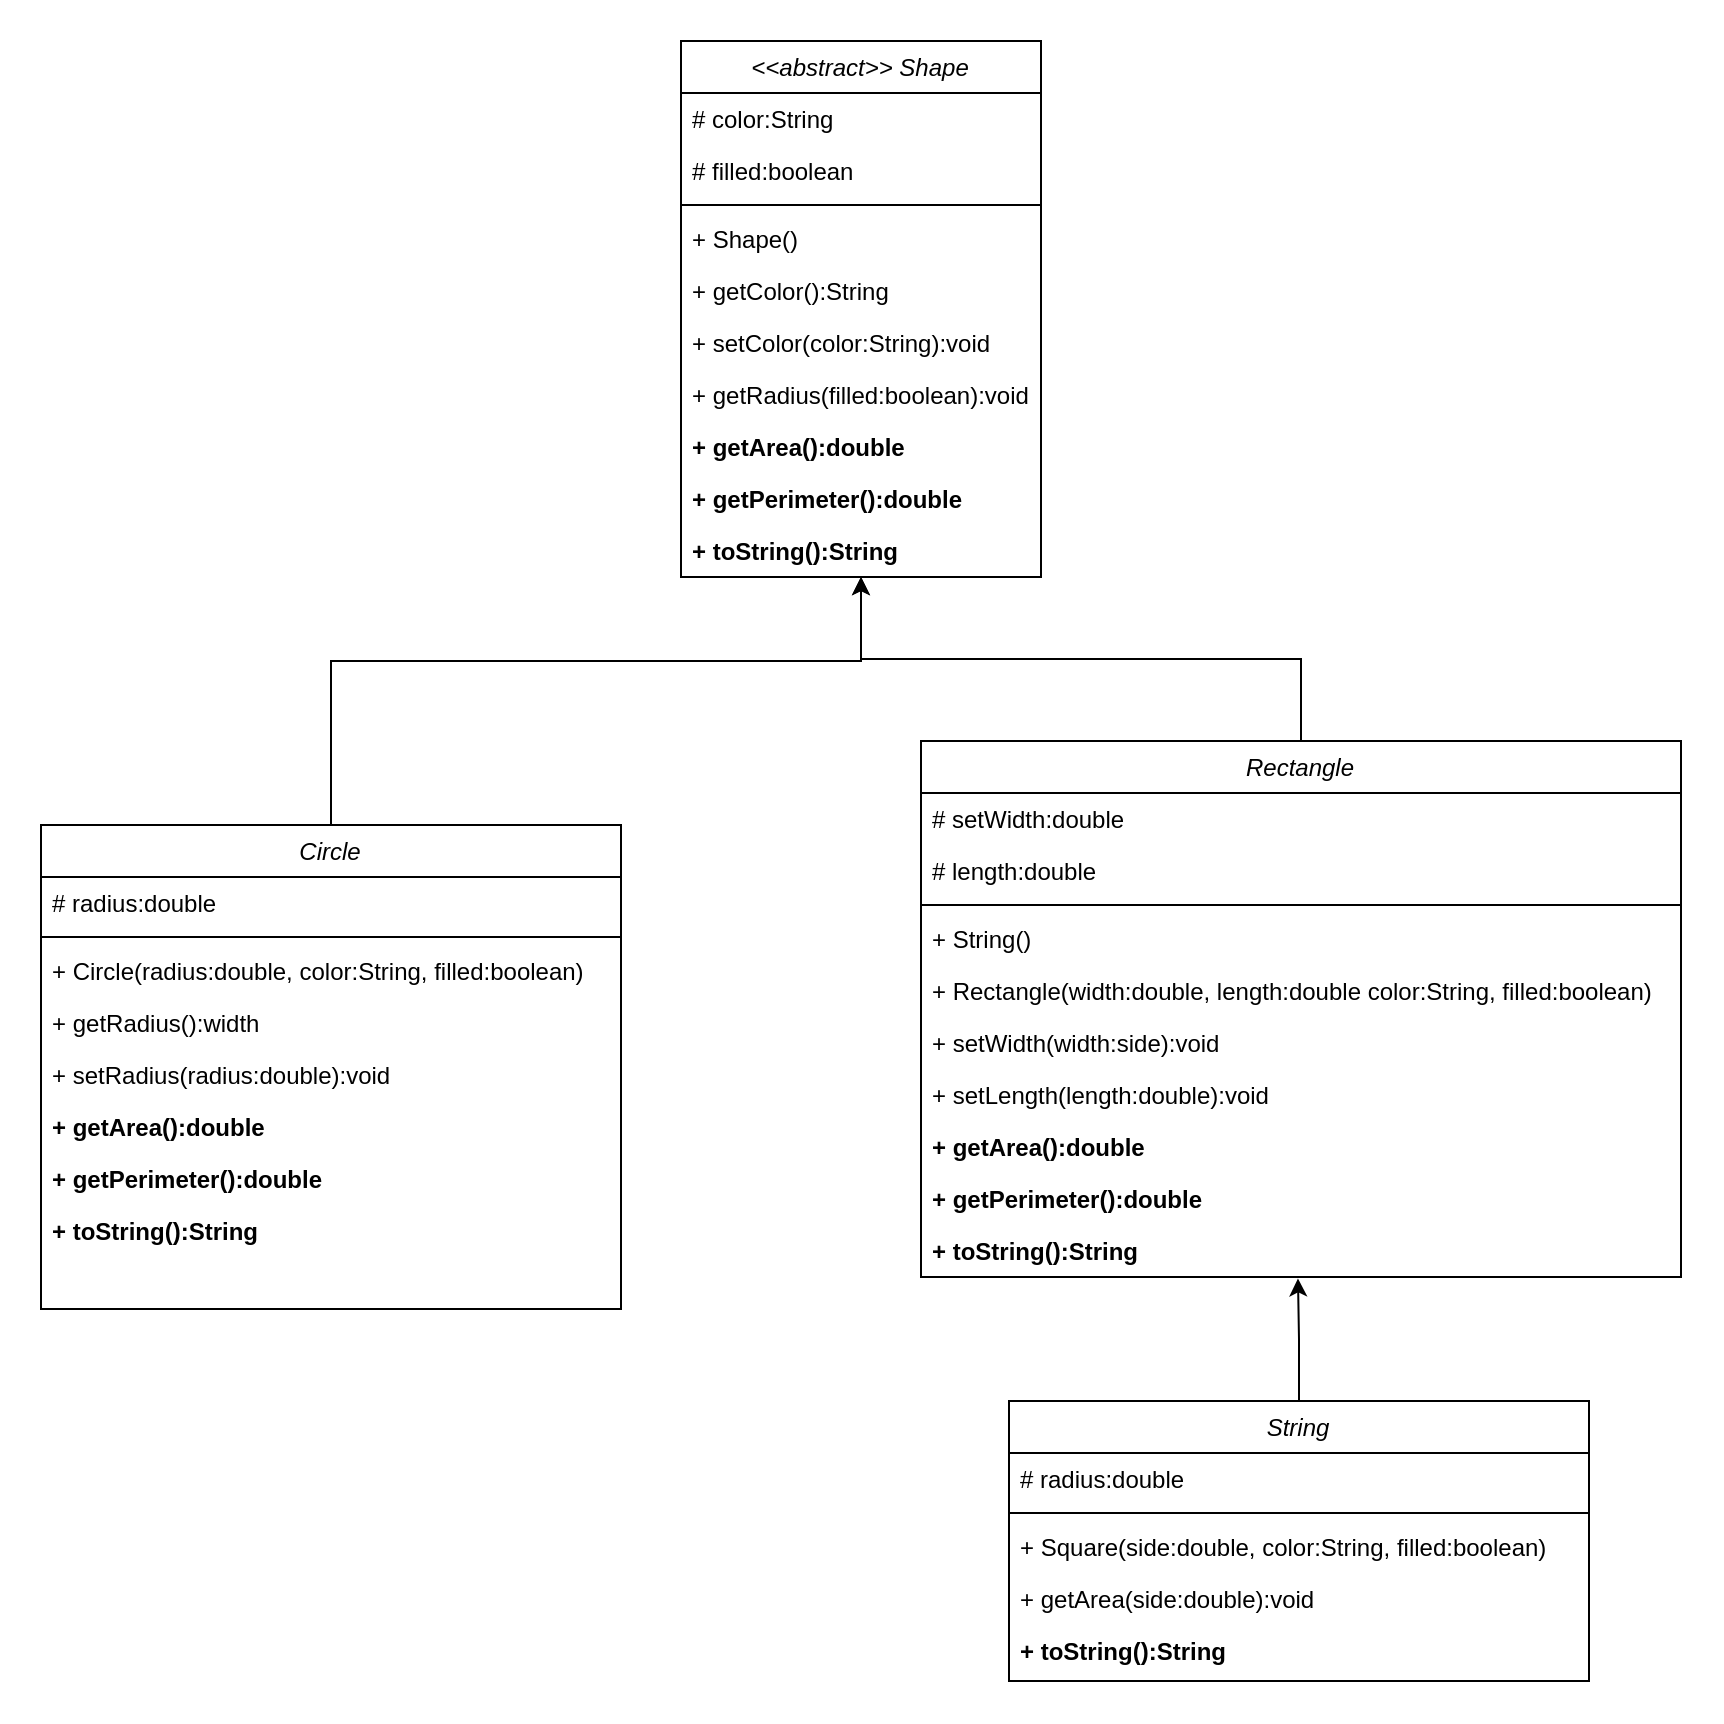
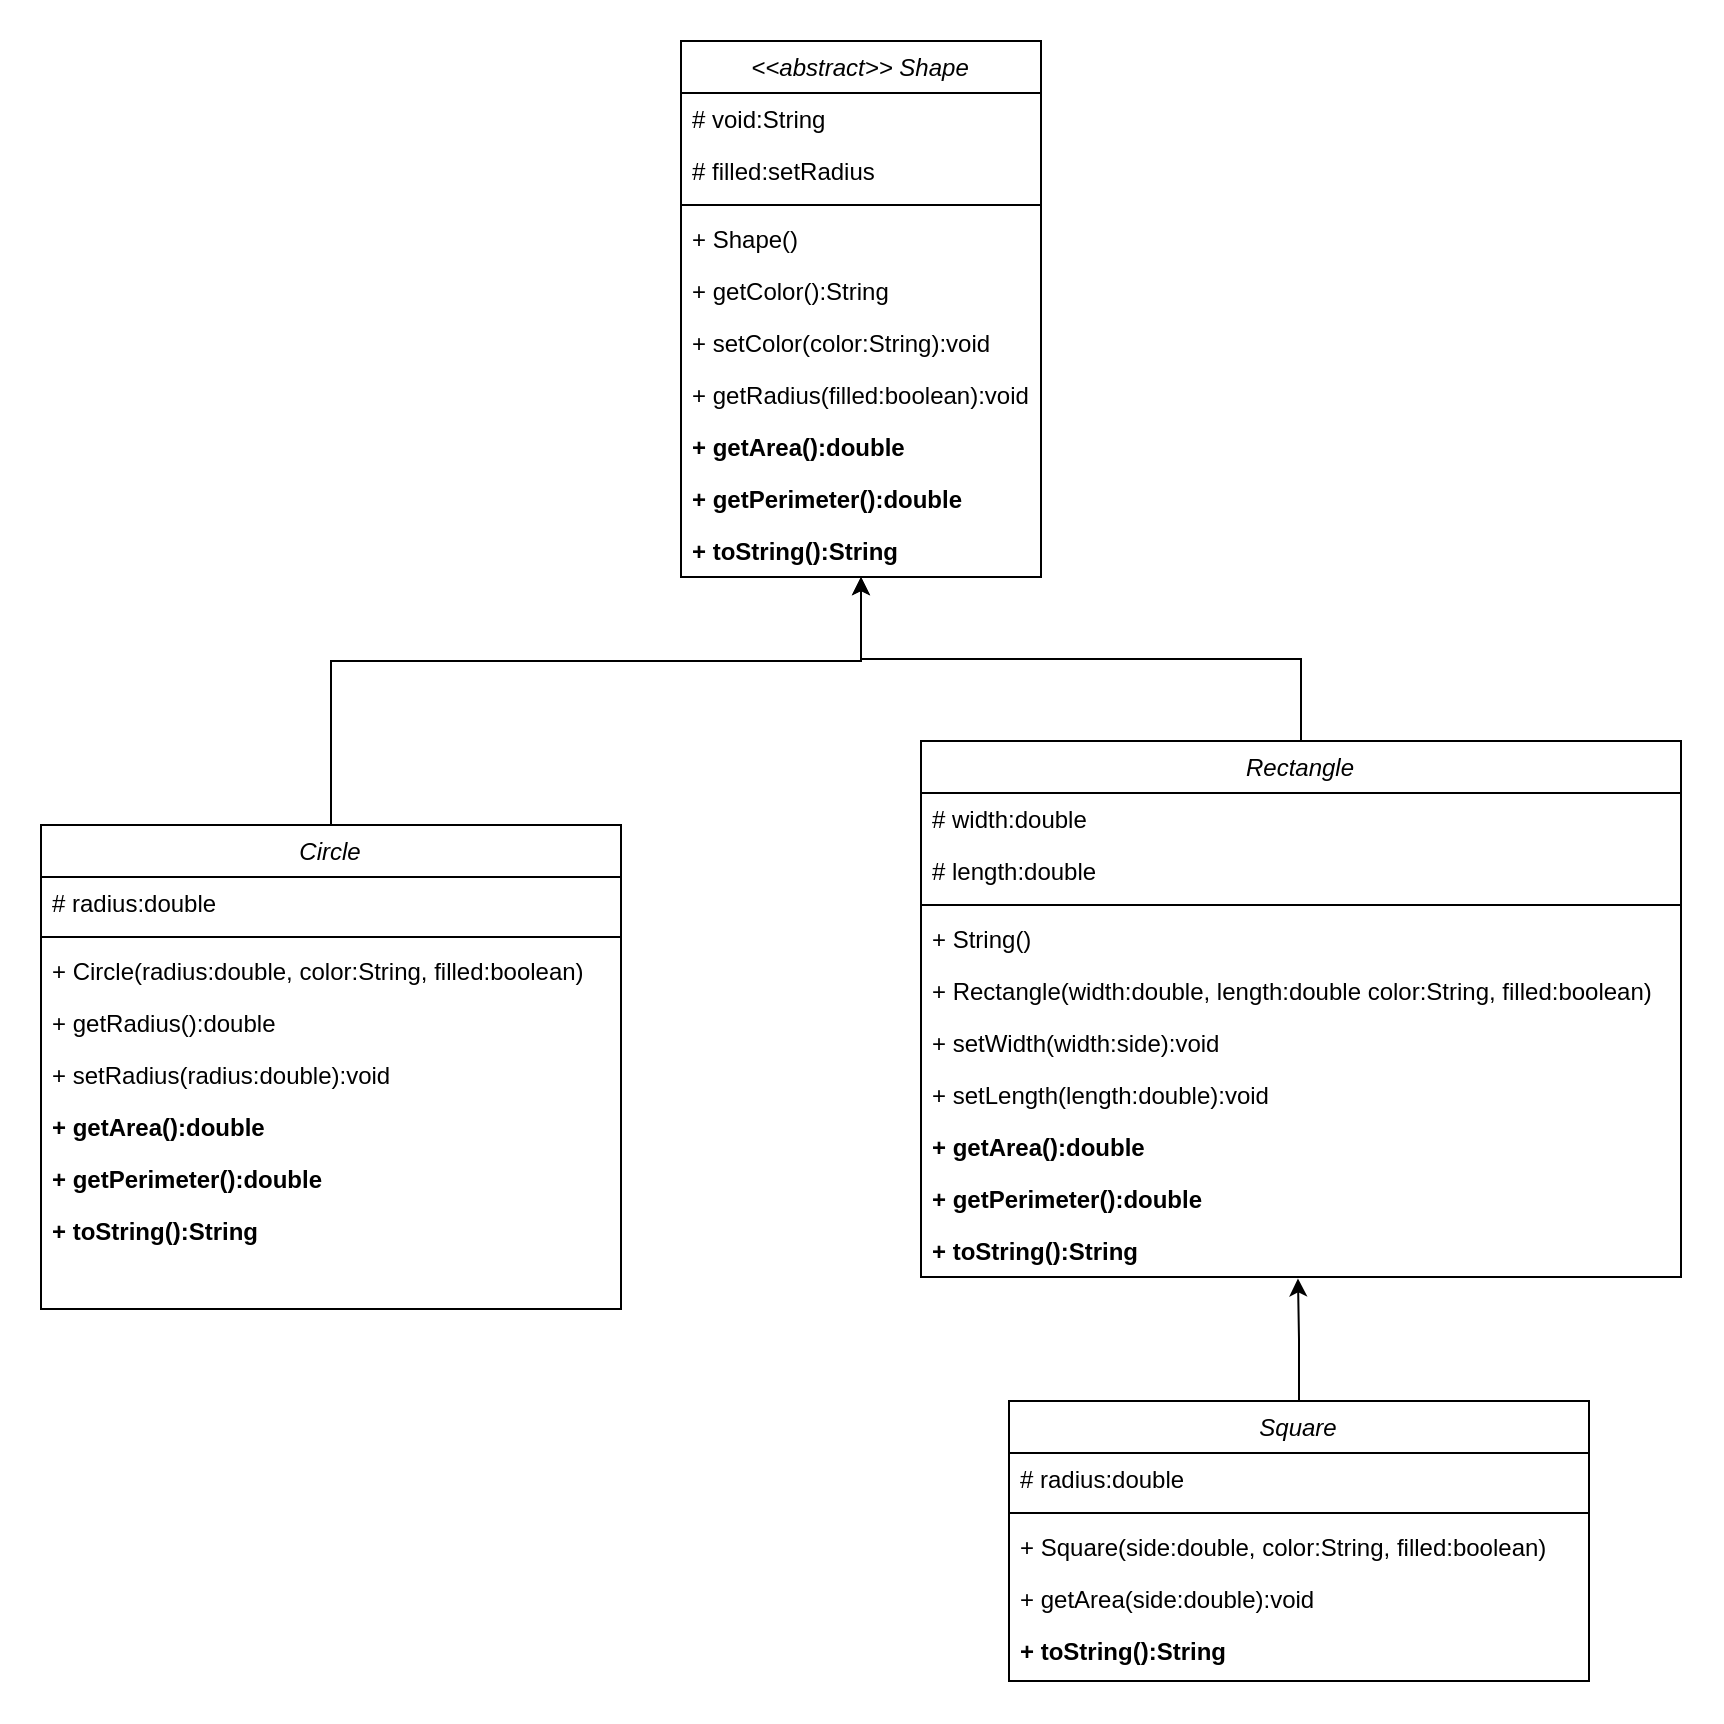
node "# color:String": label "# color:String" -> "# void:String"
node "# filled:boolean": label "# filled:boolean" -> "# filled:setRadius"
node "# setWidth:double": label "# setWidth:double" -> "# width:double"
node "+ getRadius():width": label "+ getRadius():width" -> "+ getRadius():double"
node "String": label "String" -> "Square"
